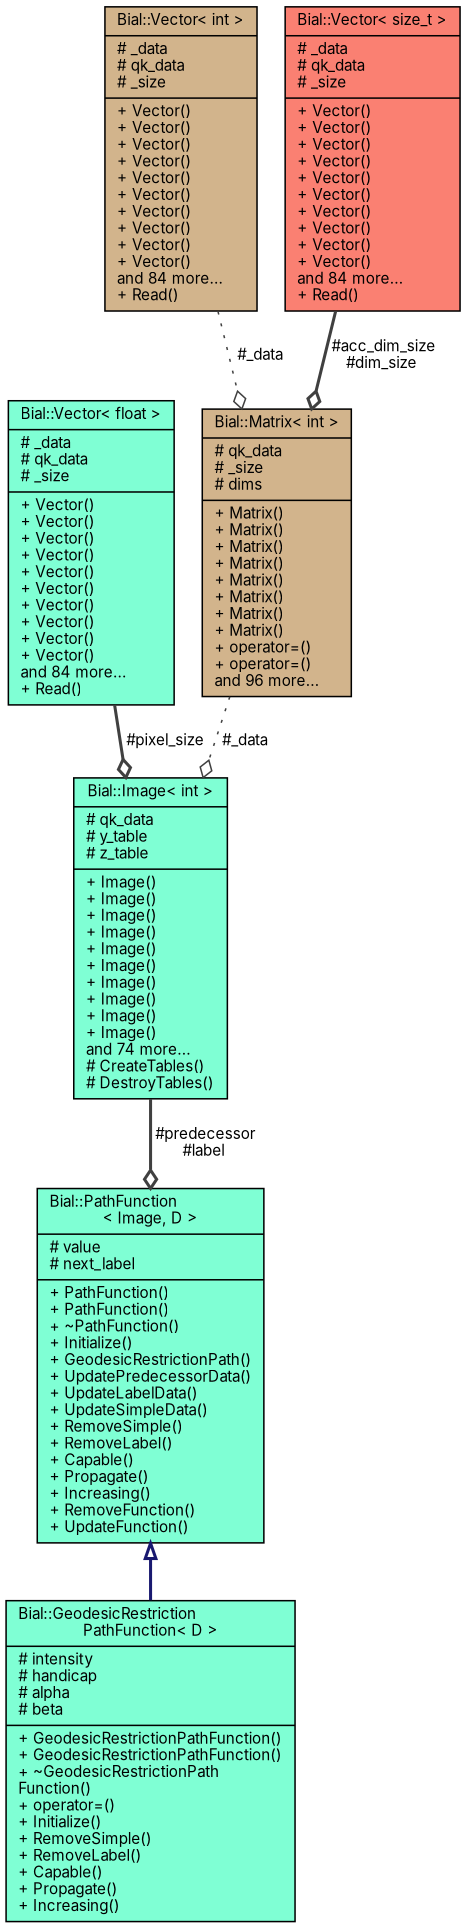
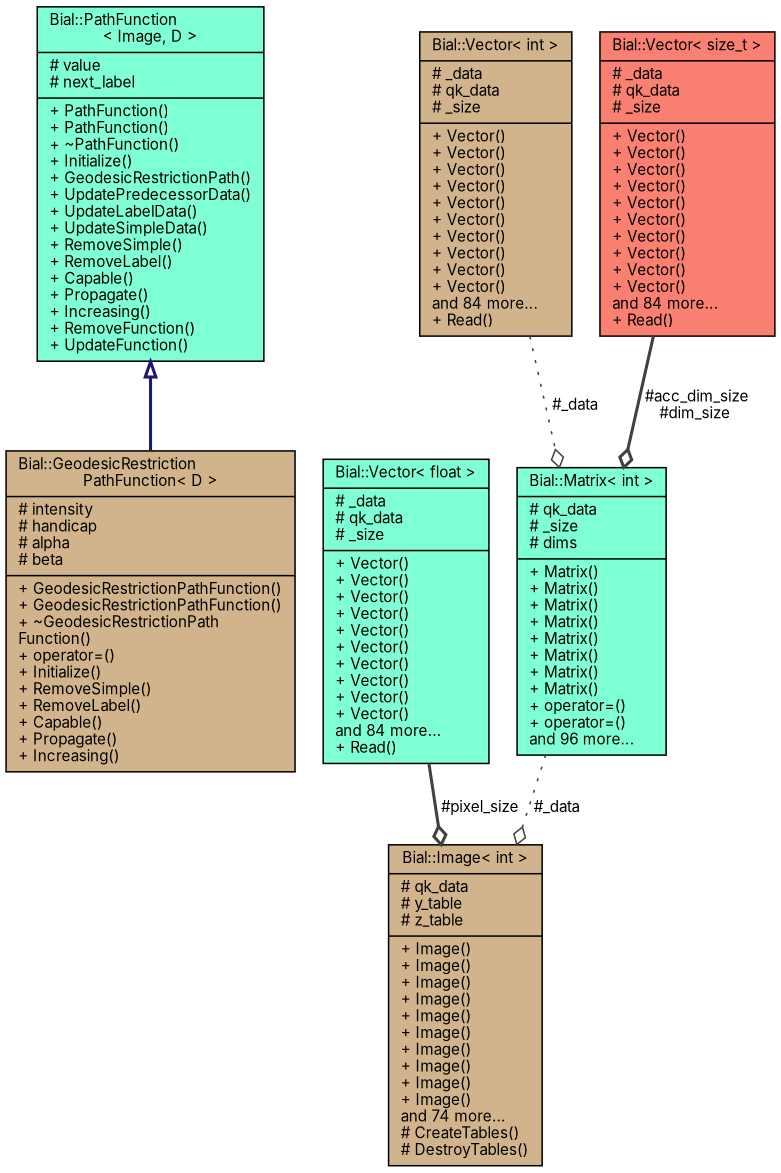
node "Bial::Matrix< int >": fillcolor tan -> aquamarine
node "Bial::Image< int >": fillcolor aquamarine -> tan
edge "Bial::Image< int >" -> "Bial::PathFunction": removed, label "#predecessor #label"
node "Bial::GeodesicRestriction": fillcolor aquamarine -> tan
